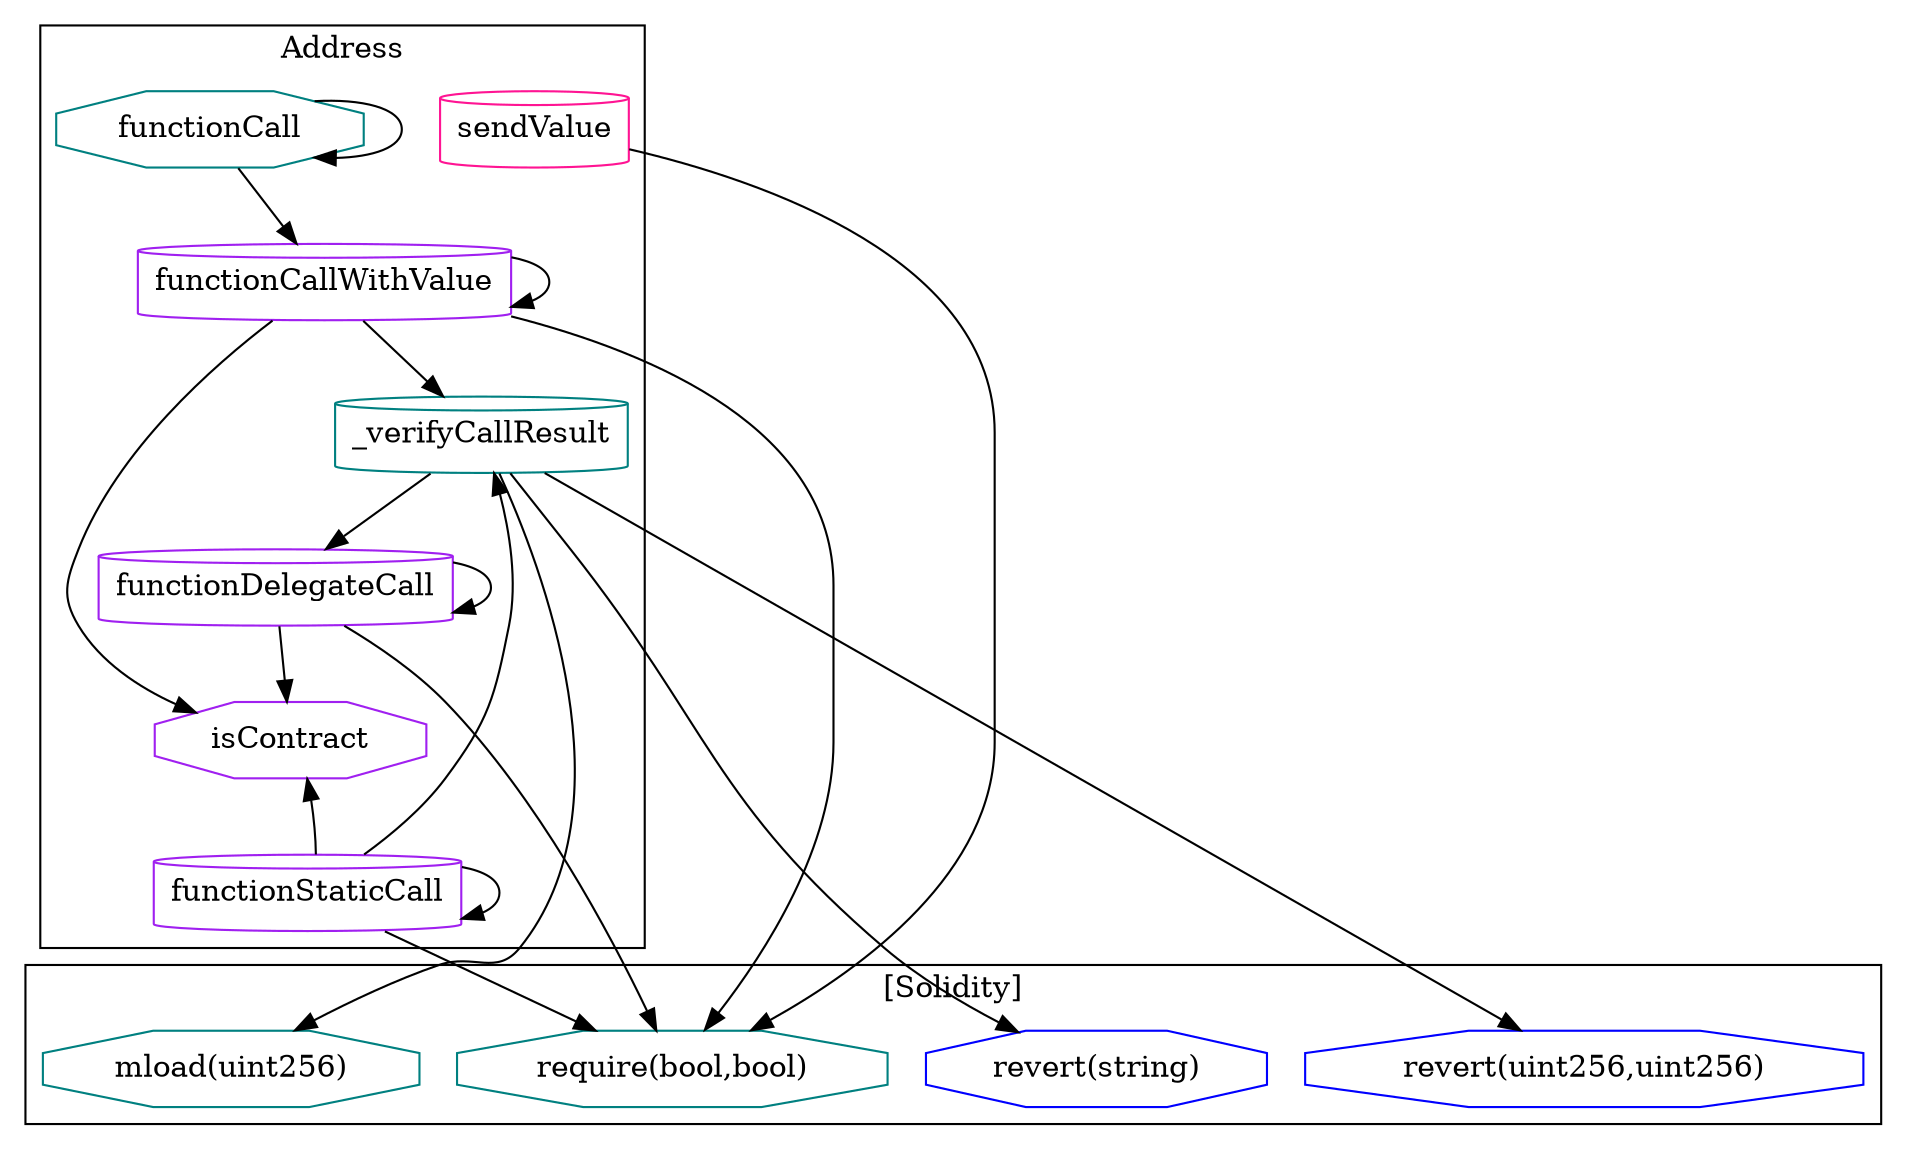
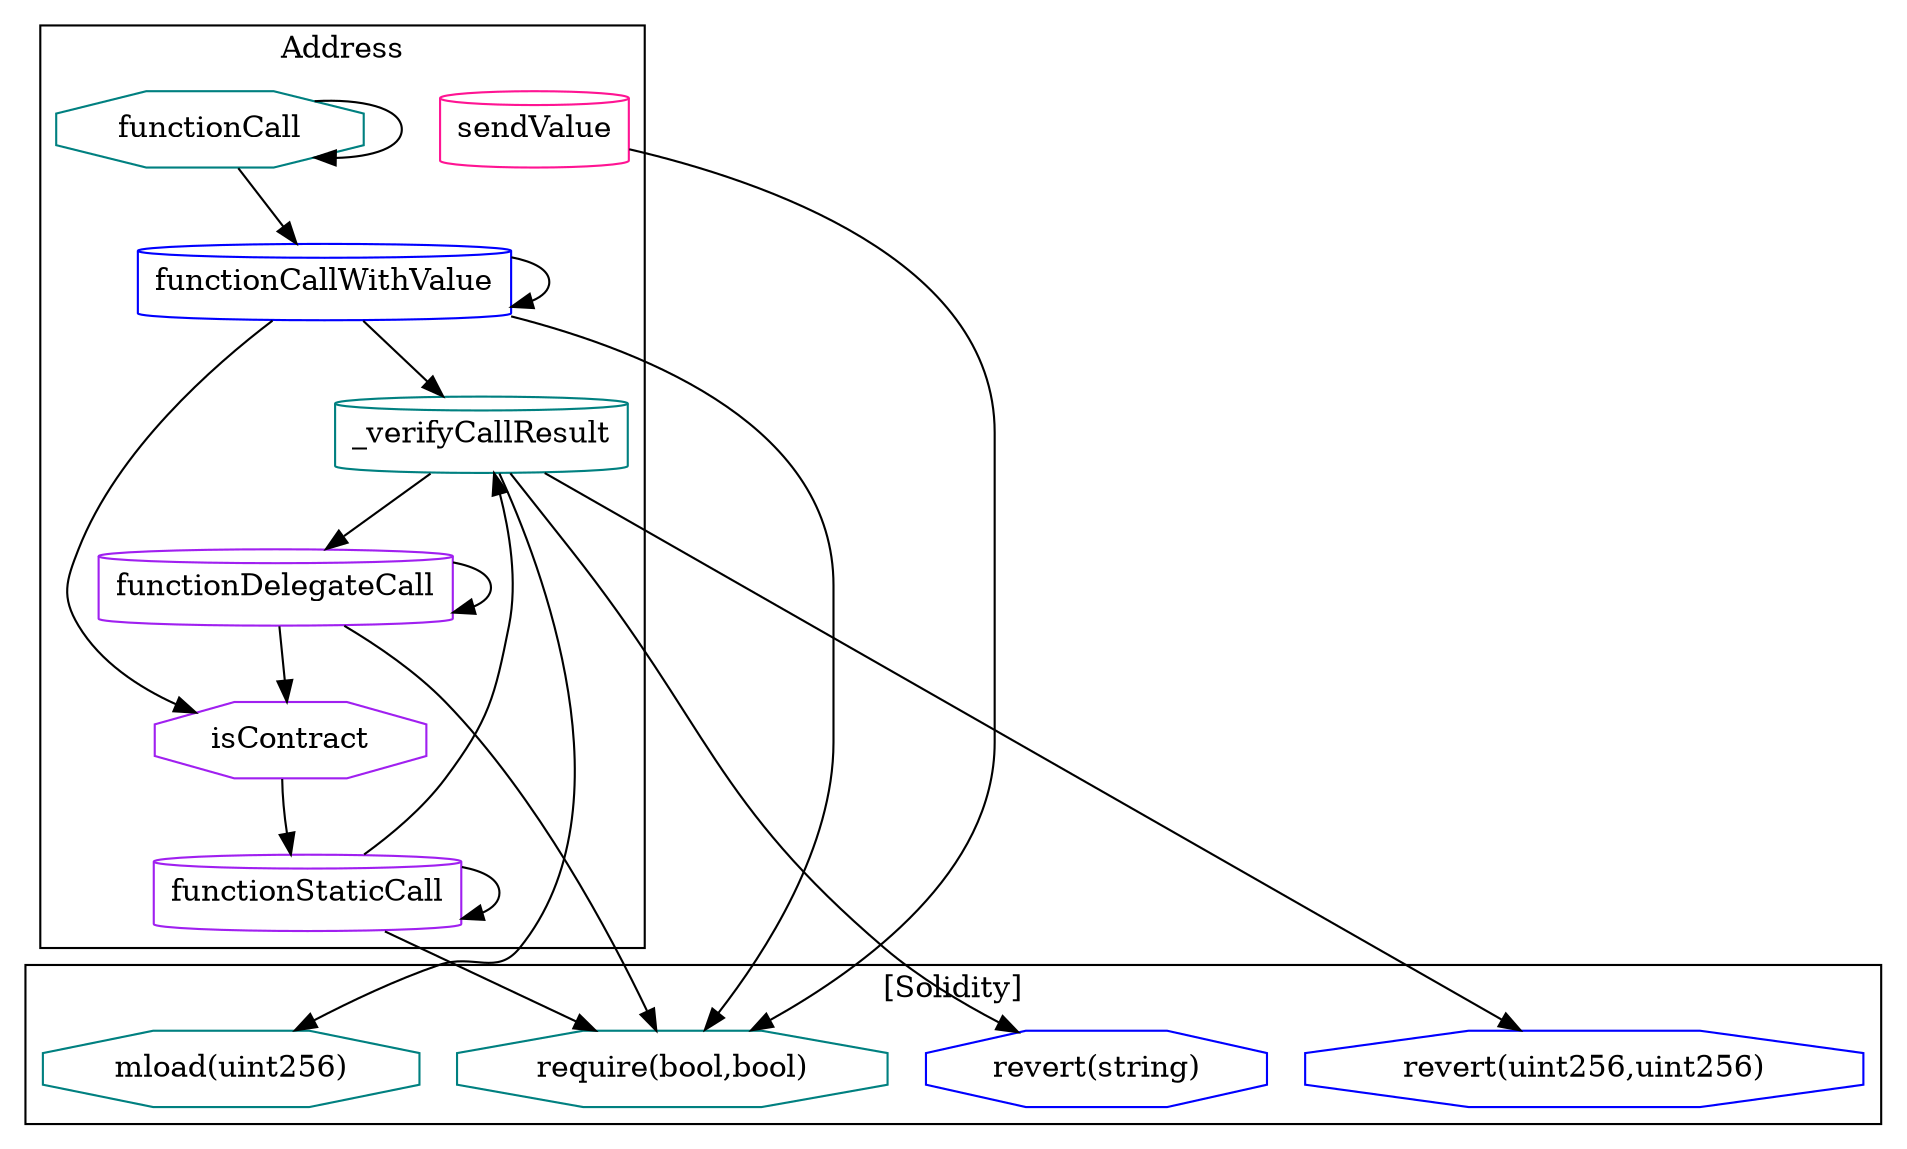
node "functionCallWithValue": color purple -> blue
edge "functionStaticCall" -> "isContract": reversed
